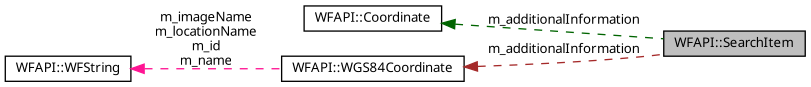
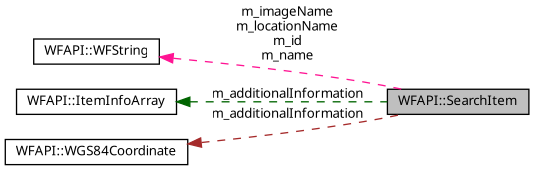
node "WFAPI::Coordinate": label "WFAPI::Coordinate" -> "WFAPI::ItemInfoArray"
edge "WFAPI::WGS84Coordinate" -> "WFAPI::WFString": now "WFAPI::SearchItem" -> "WFAPI::WFString"
